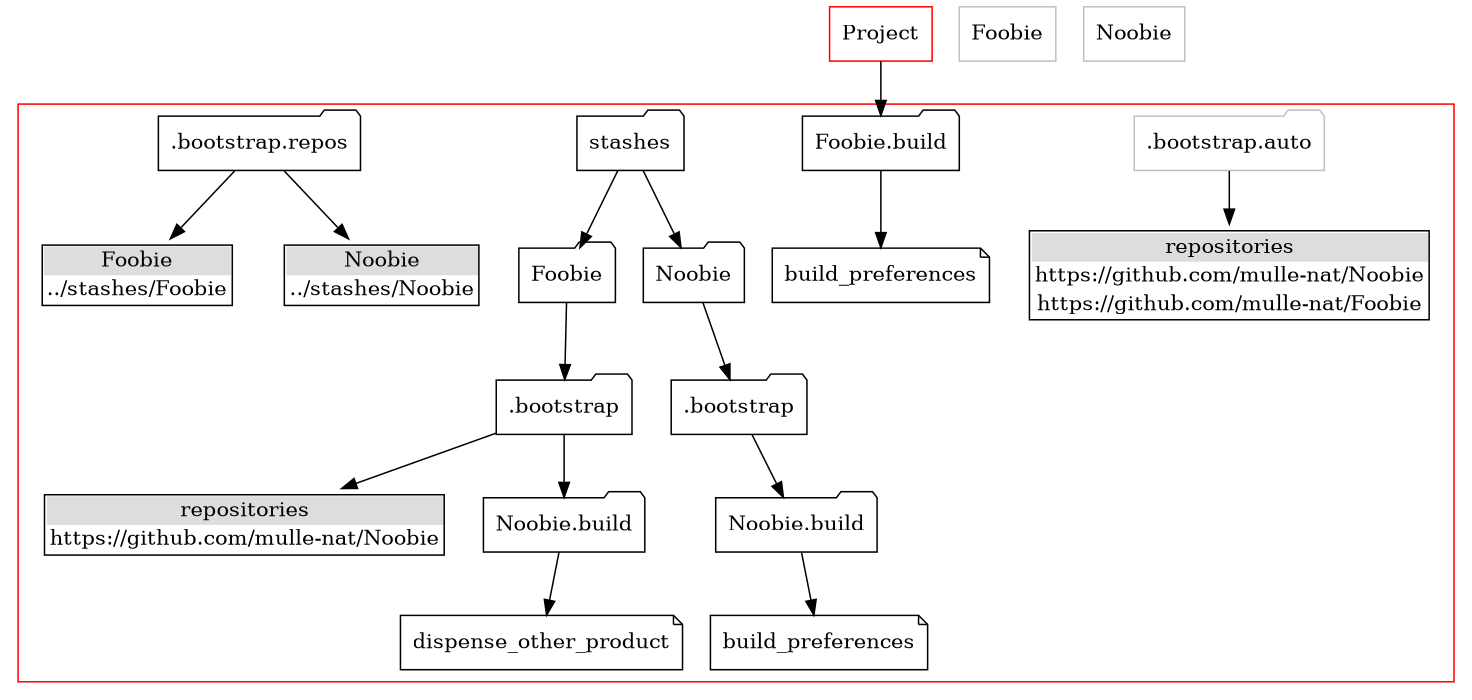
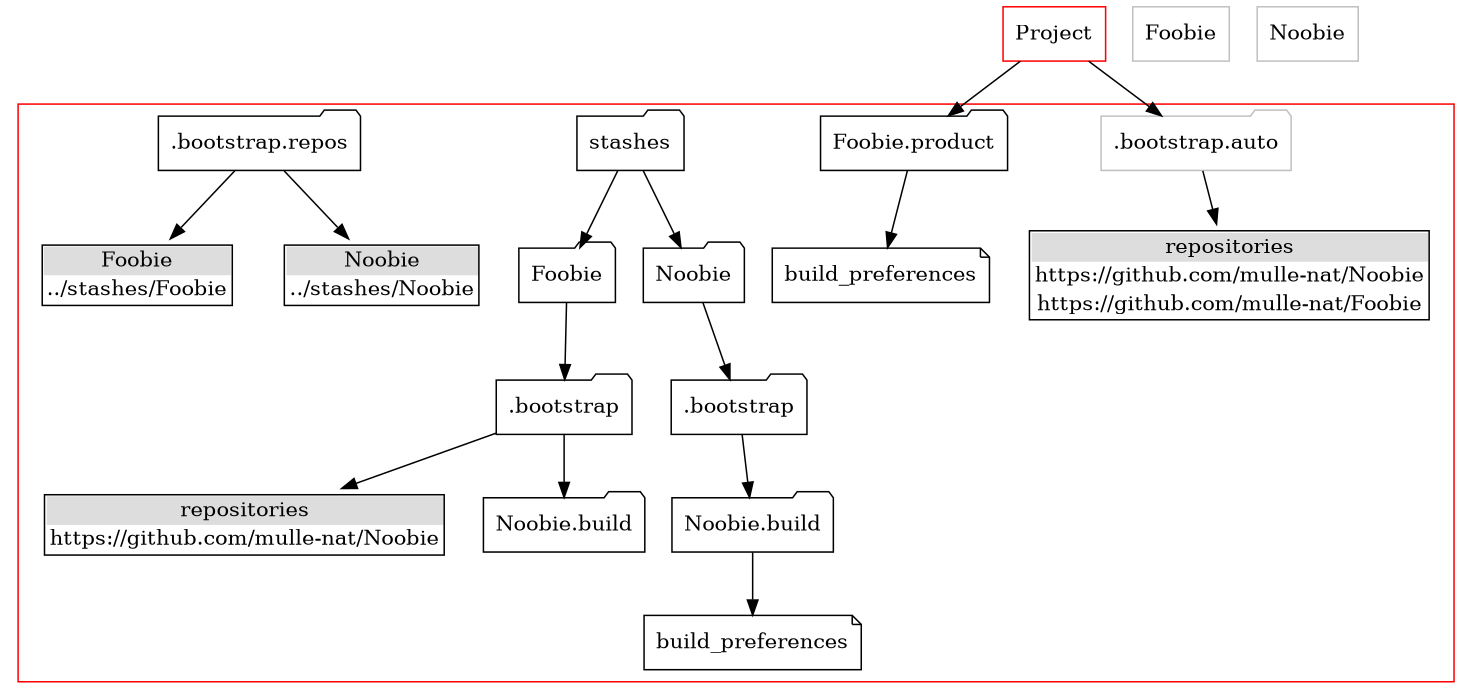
edge "Project" -> ".bootstrap.auto": added
node "Foobie.build": label "Foobie.build" -> "Foobie.product"
node "dispense_other_product": removed
